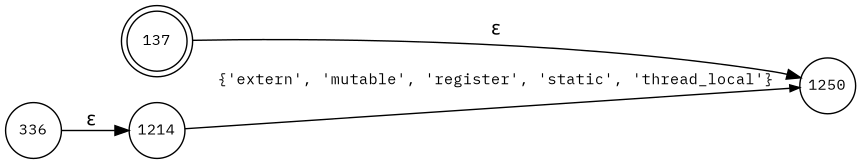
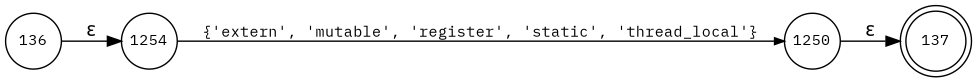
edge "137" -> "1250": reversed
node "336": label "336" -> "136"
node "1214": label "1214" -> "1254"
